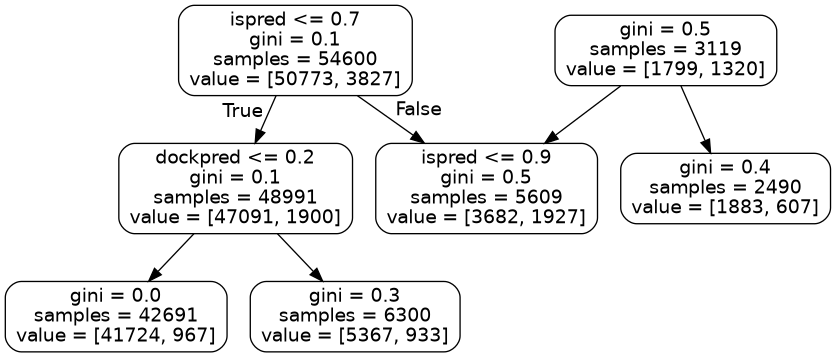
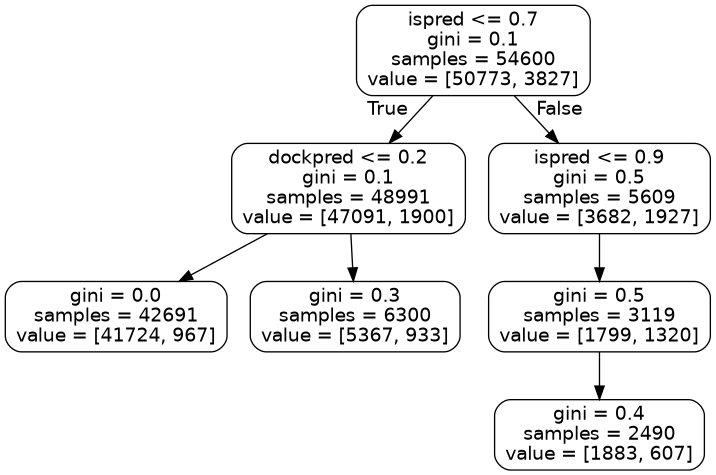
edge "gini = 0.5 samples = 3119 value = [1799, 1320]" -> "ispred <= 0.9 gini = 0.5 samples = 5609 value = [3682, 1927]": reversed
